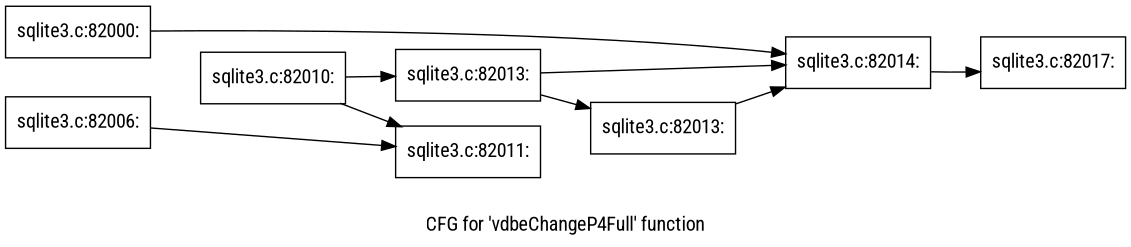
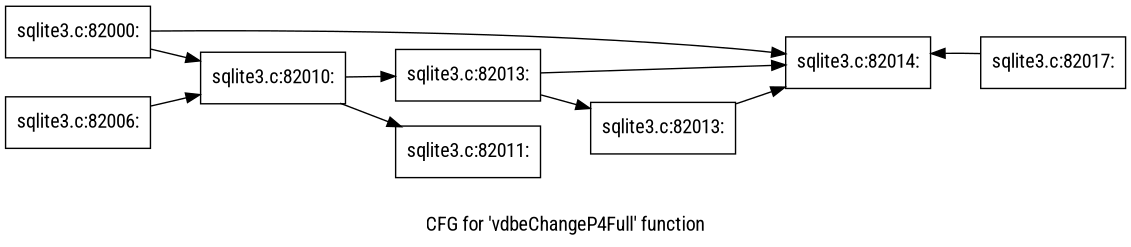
edge "sqlite3.c:82000:" -> "sqlite3.c:82010:": added
edge "sqlite3.c:82014:" -> "sqlite3.c:82017:": reversed
edge "sqlite3.c:82006:" -> "sqlite3.c:82011:": now "sqlite3.c:82006:" -> "sqlite3.c:82010:"
